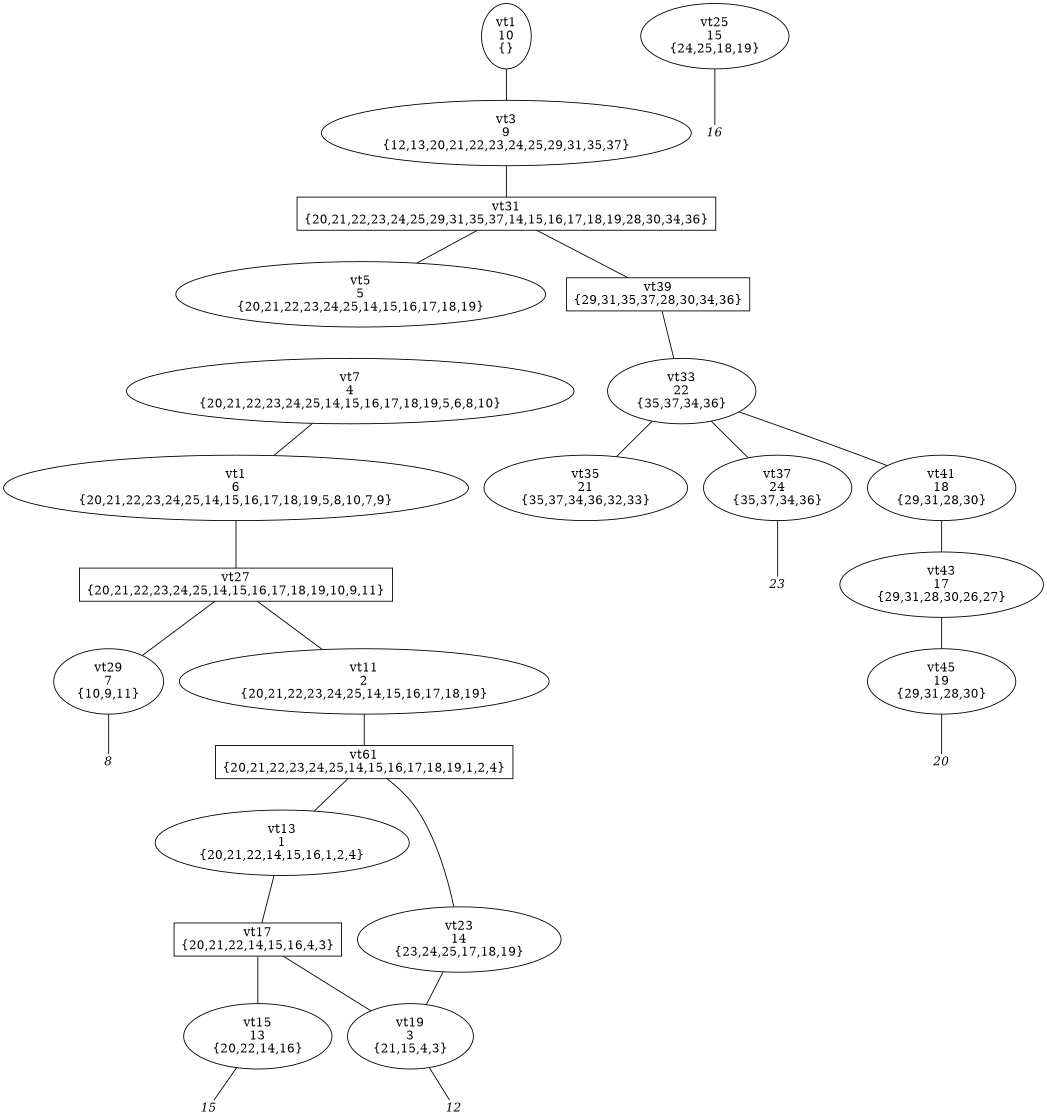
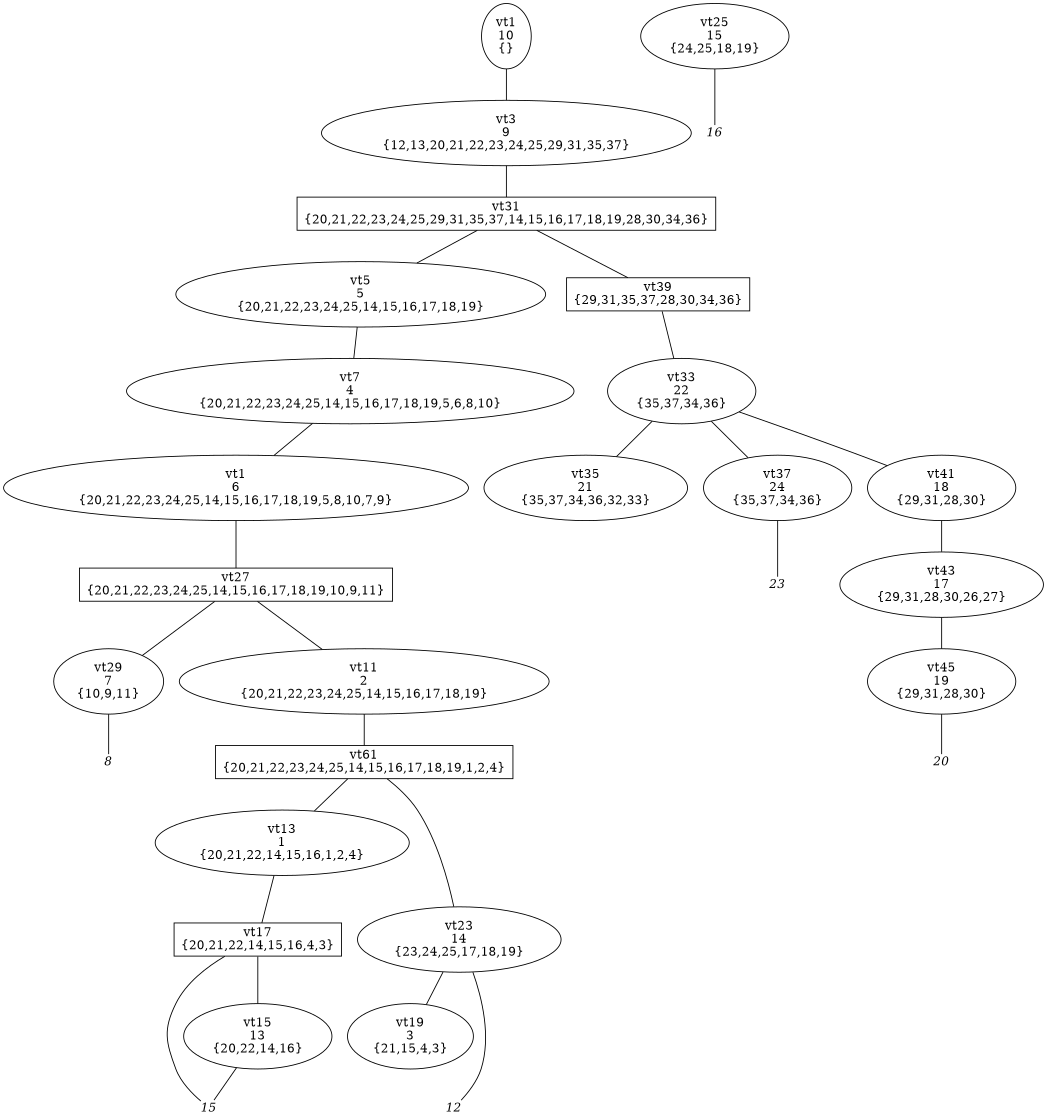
edge "vt5 5 {20,21,22,23,24,25,14,15,16,17,18,19}" -- "vt7 4 {20,21,22,23,24,25,14,15,16,17,18,19,5,6,8,10}": added
edge "vt17 {20,21,22,14,15,16,4,3}" -- "vt19 3 {21,15,4,3}": now "vt17 {20,21,22,14,15,16,4,3}" -- "15"
edge "vt19 3 {21,15,4,3}" -- "12": now "vt23 14 {23,24,25,17,18,19}" -- "12"
